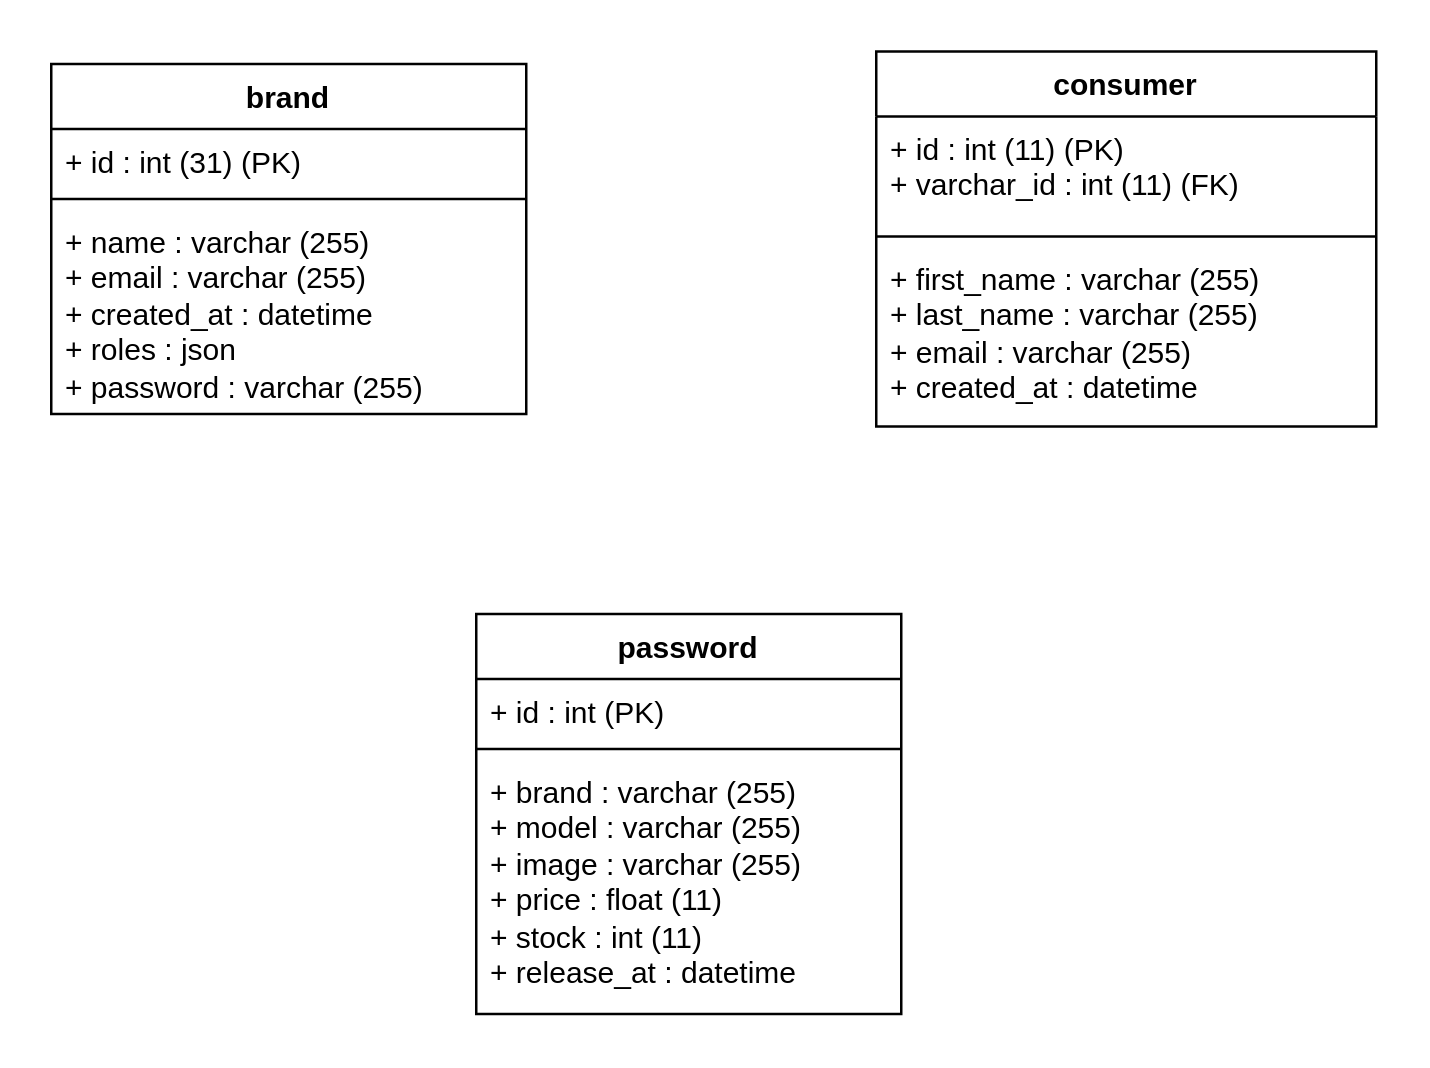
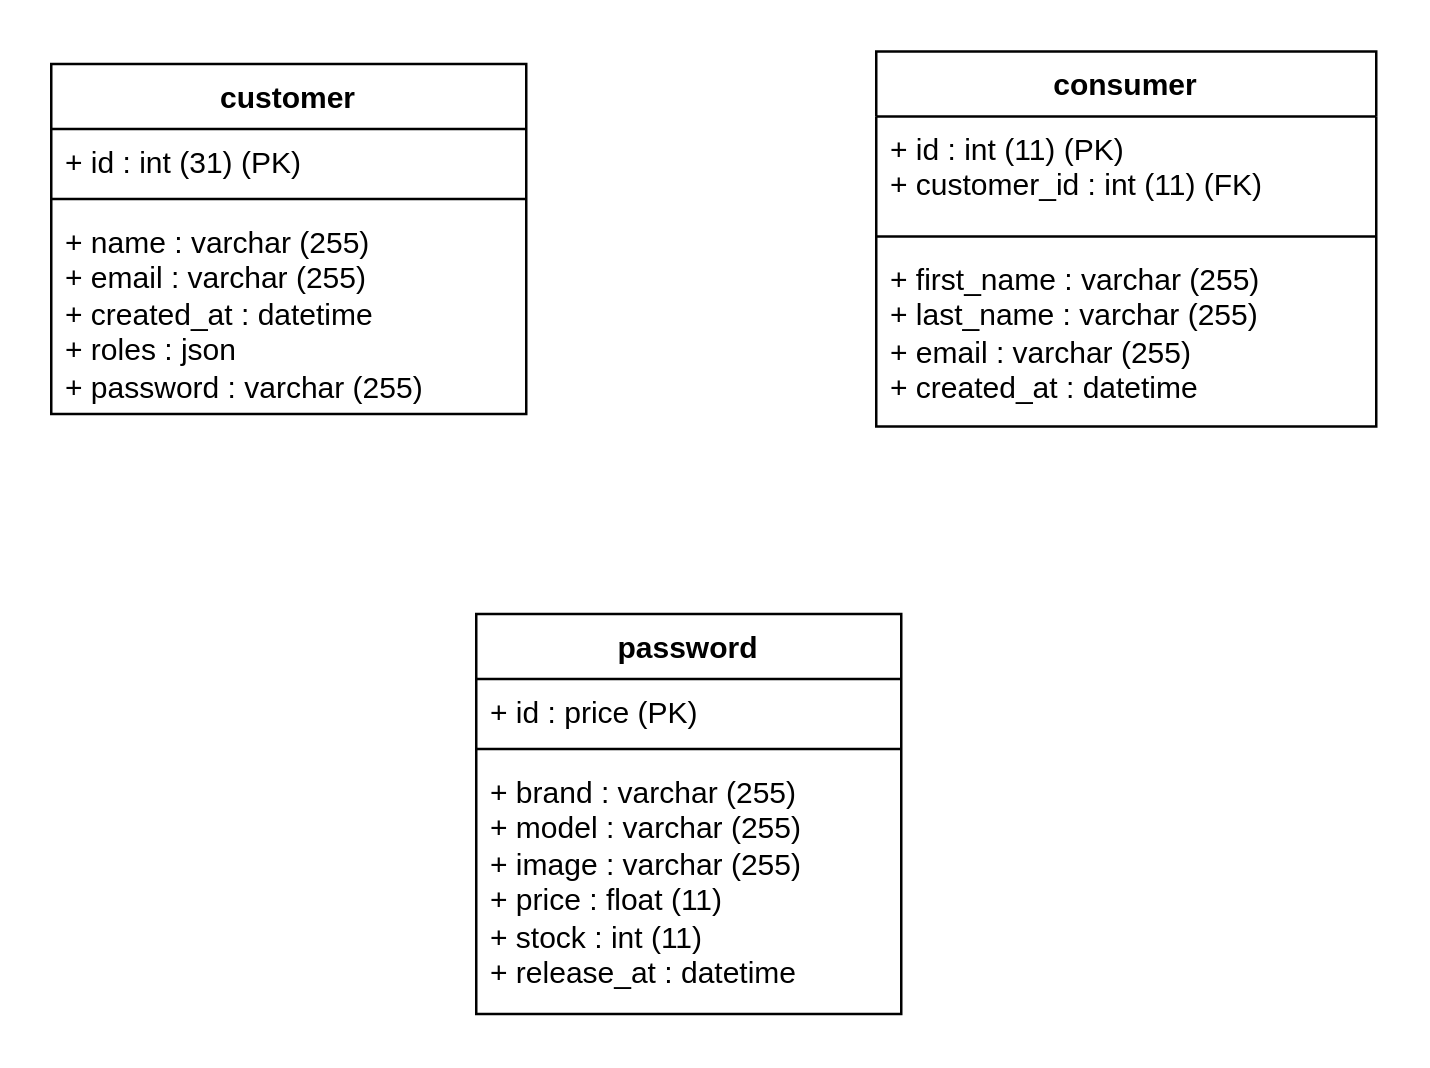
node "brand": label "brand" -> "customer"
node "+ id : int (11) (PK) + varchar_id : int (11) (FK)": label "+ id : int (11) (PK) + varchar_id : int (11) (FK)" -> "+ id : int (11) (PK) + customer_id : int (11) (FK)"
node "+ id : int (PK)": label "+ id : int (PK)" -> "+ id : price (PK)"
